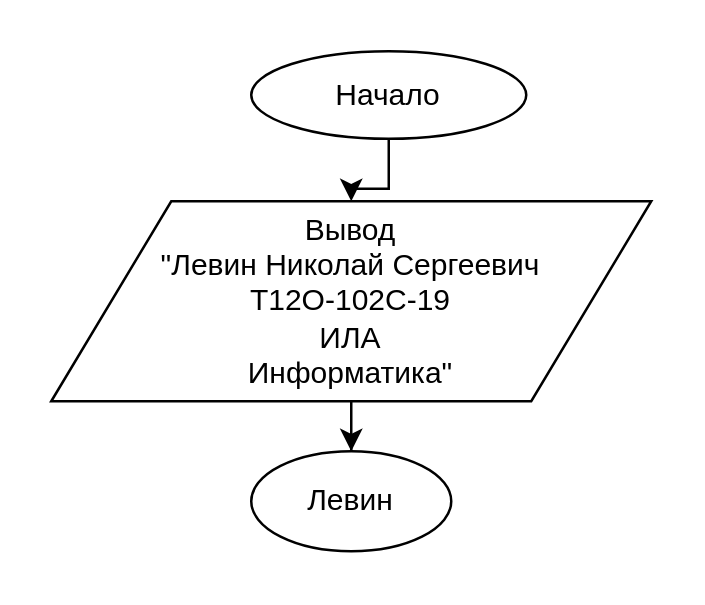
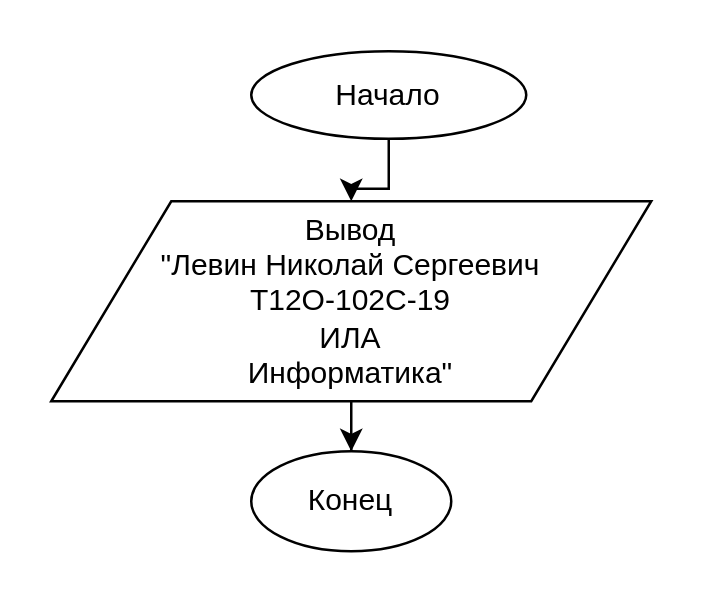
node "Левин": label "Левин" -> "Конец"
